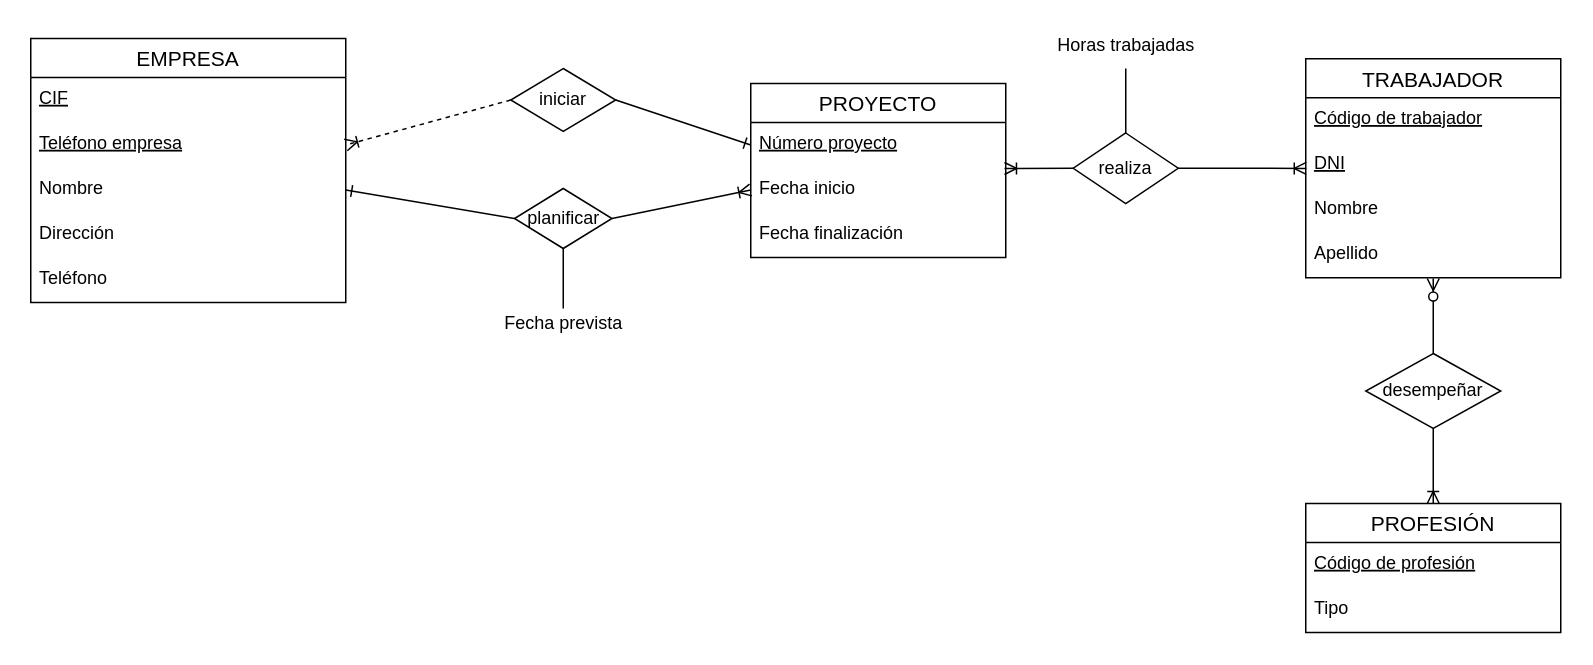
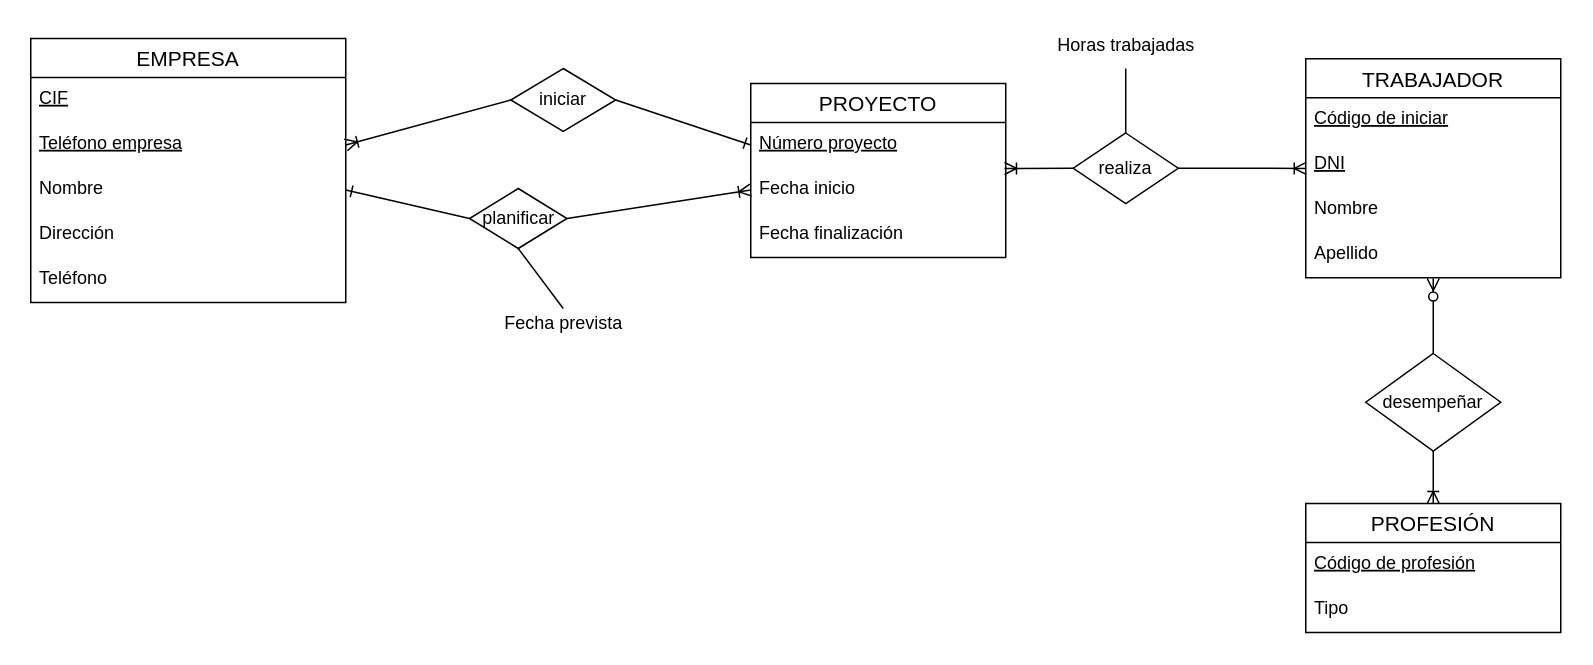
node "Código de trabajador": label "Código de trabajador" -> "Código de iniciar"
edge "iniciar" -> "Teléfono empresa": style dashed -> solid
node "planificar": moved (563, 218) -> (518, 218)
node "desempeñar": size 135x75 -> 135x98
